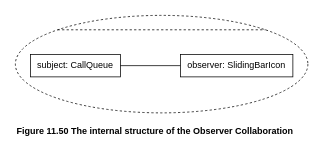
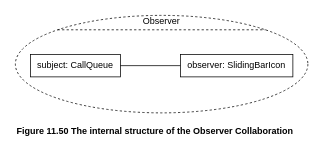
node "Observer": added
